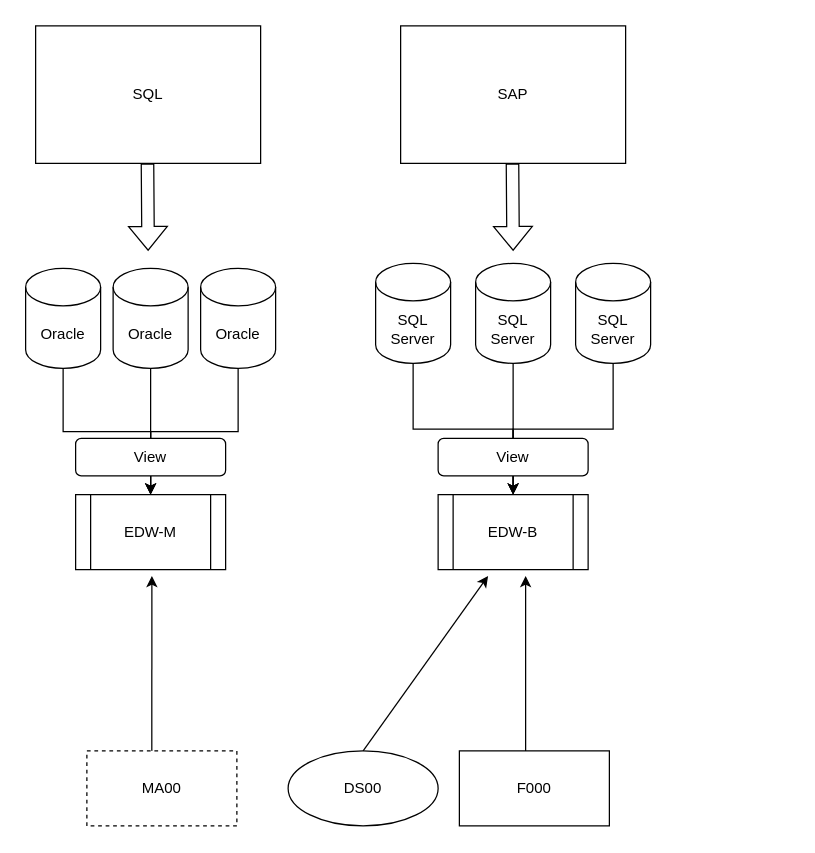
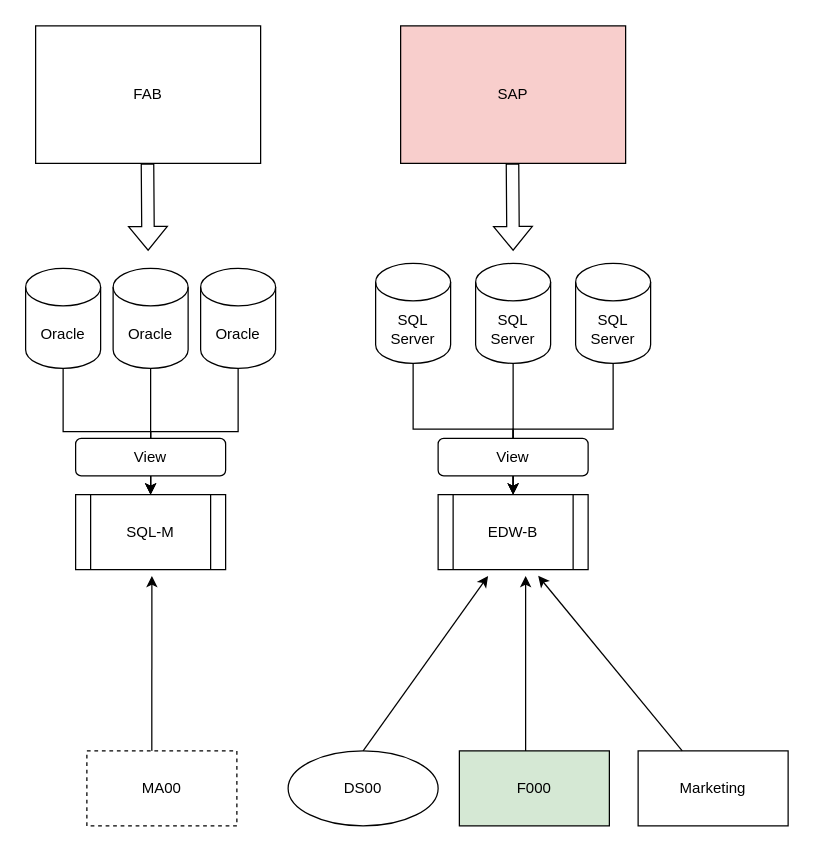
node "SQL": label "SQL" -> "FAB"
node "SAP": fillcolor #ffffff -> #f8cecc
node "EDW-M": label "EDW-M" -> "SQL-M"
edge "Marketing" -> "EDW-B": added
node "F000": fillcolor #ffffff -> #d5e8d4
node "Marketing": added
